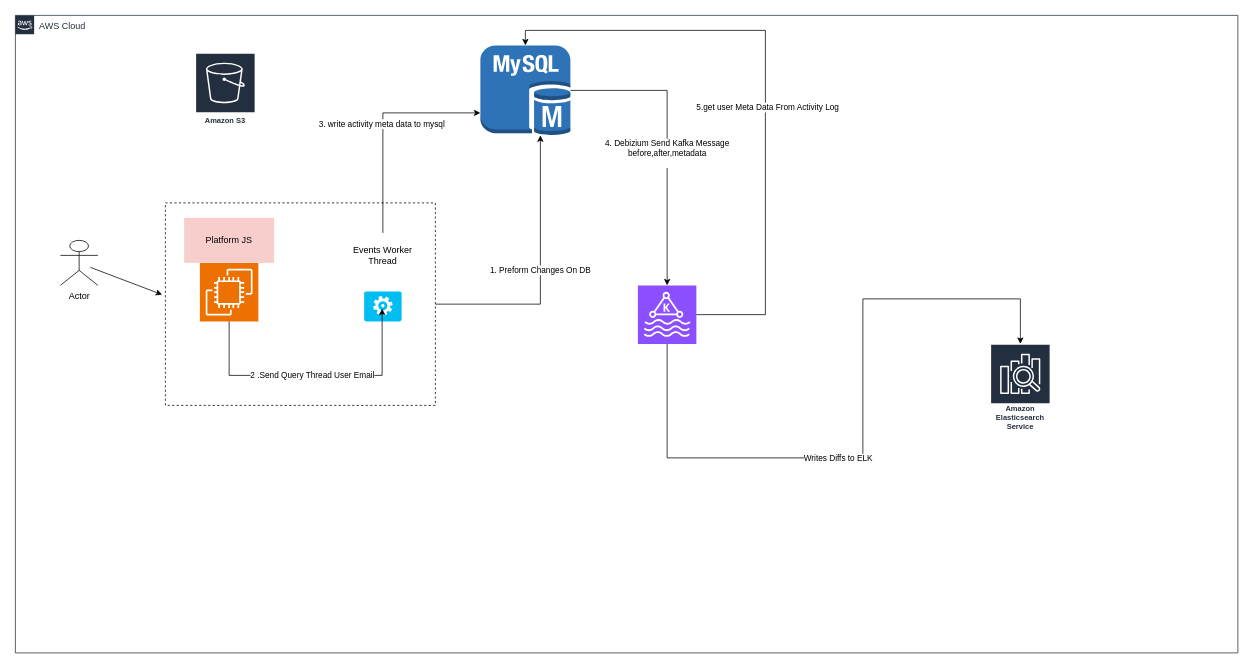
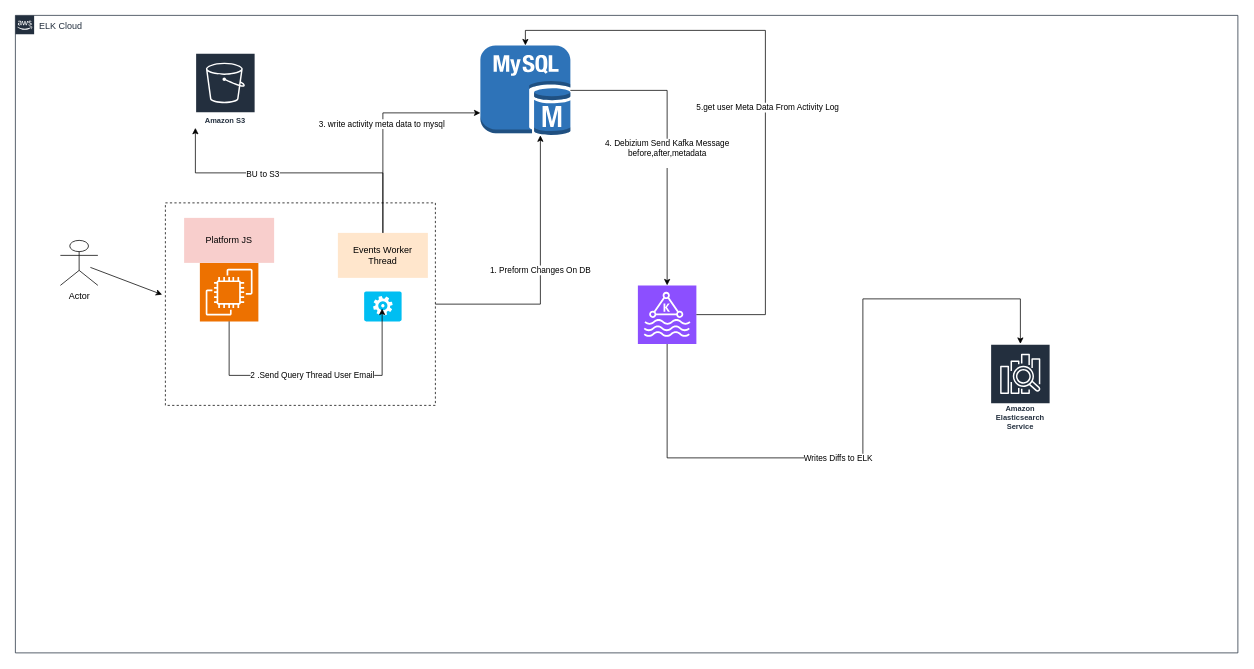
node "AWS Cloud": label "AWS Cloud" -> "ELK Cloud"
edge "Events Worker Thread" -> "Amazon S3": added, label "BU to S3"
node "Events Worker Thread": fillcolor #ffffff -> #ffe6cc
